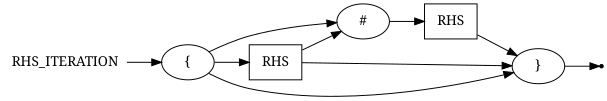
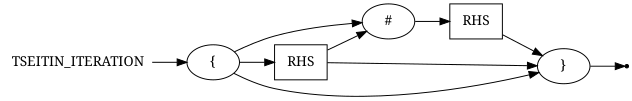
node "RHS_ITERATION": label "RHS_ITERATION" -> "TSEITIN_ITERATION"
